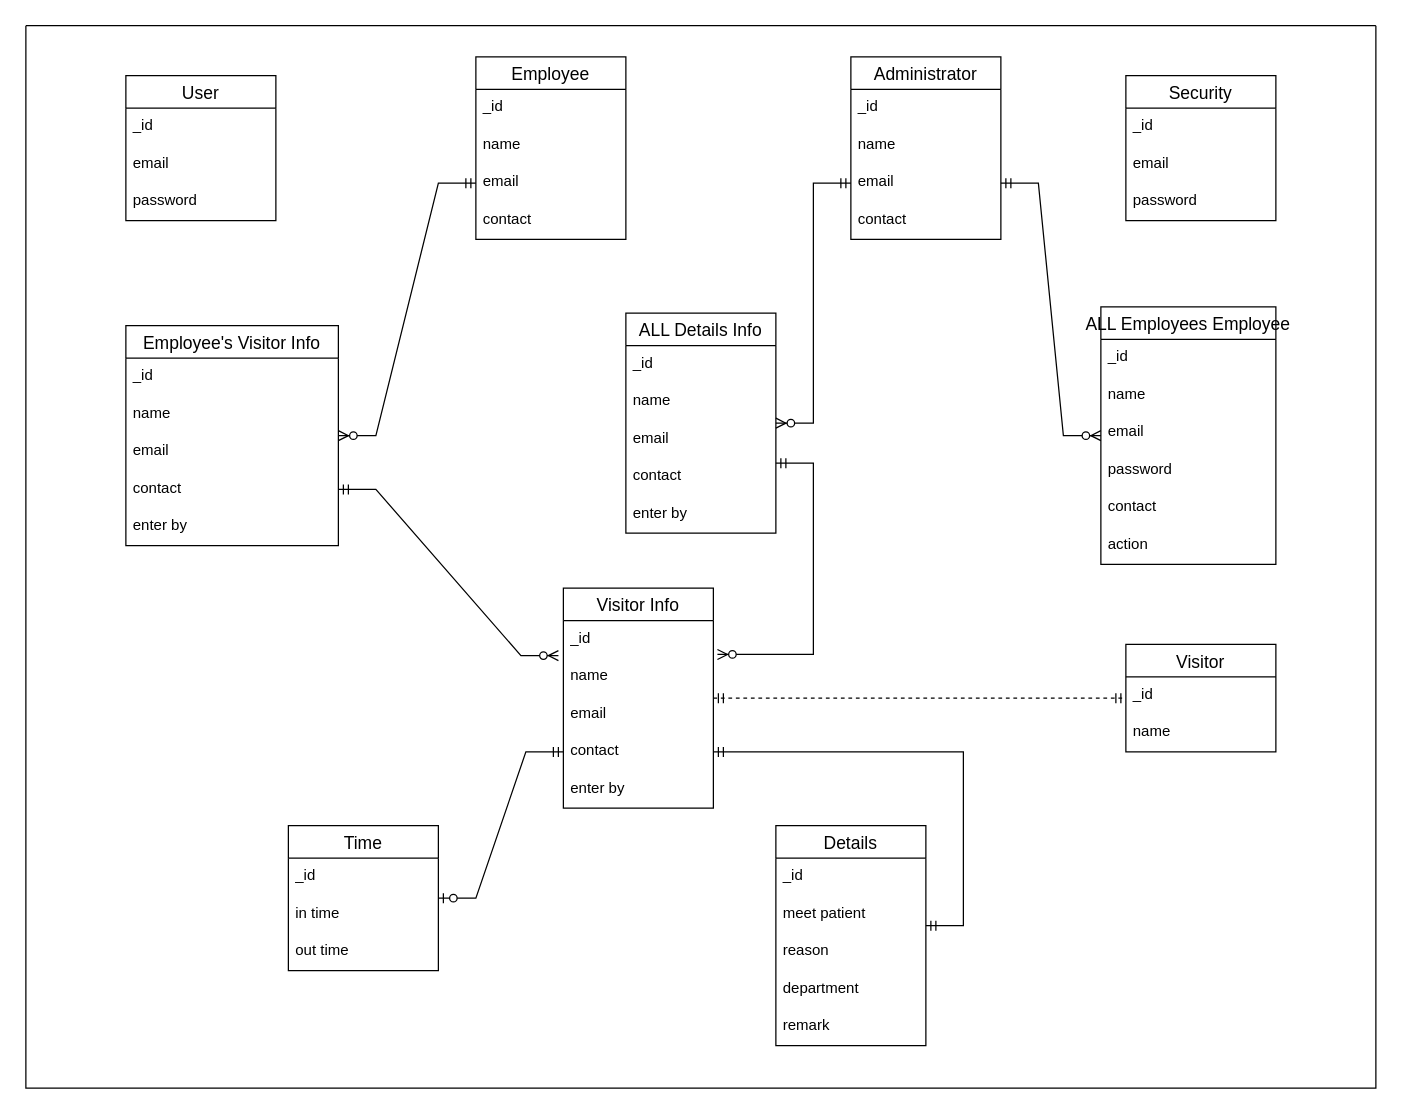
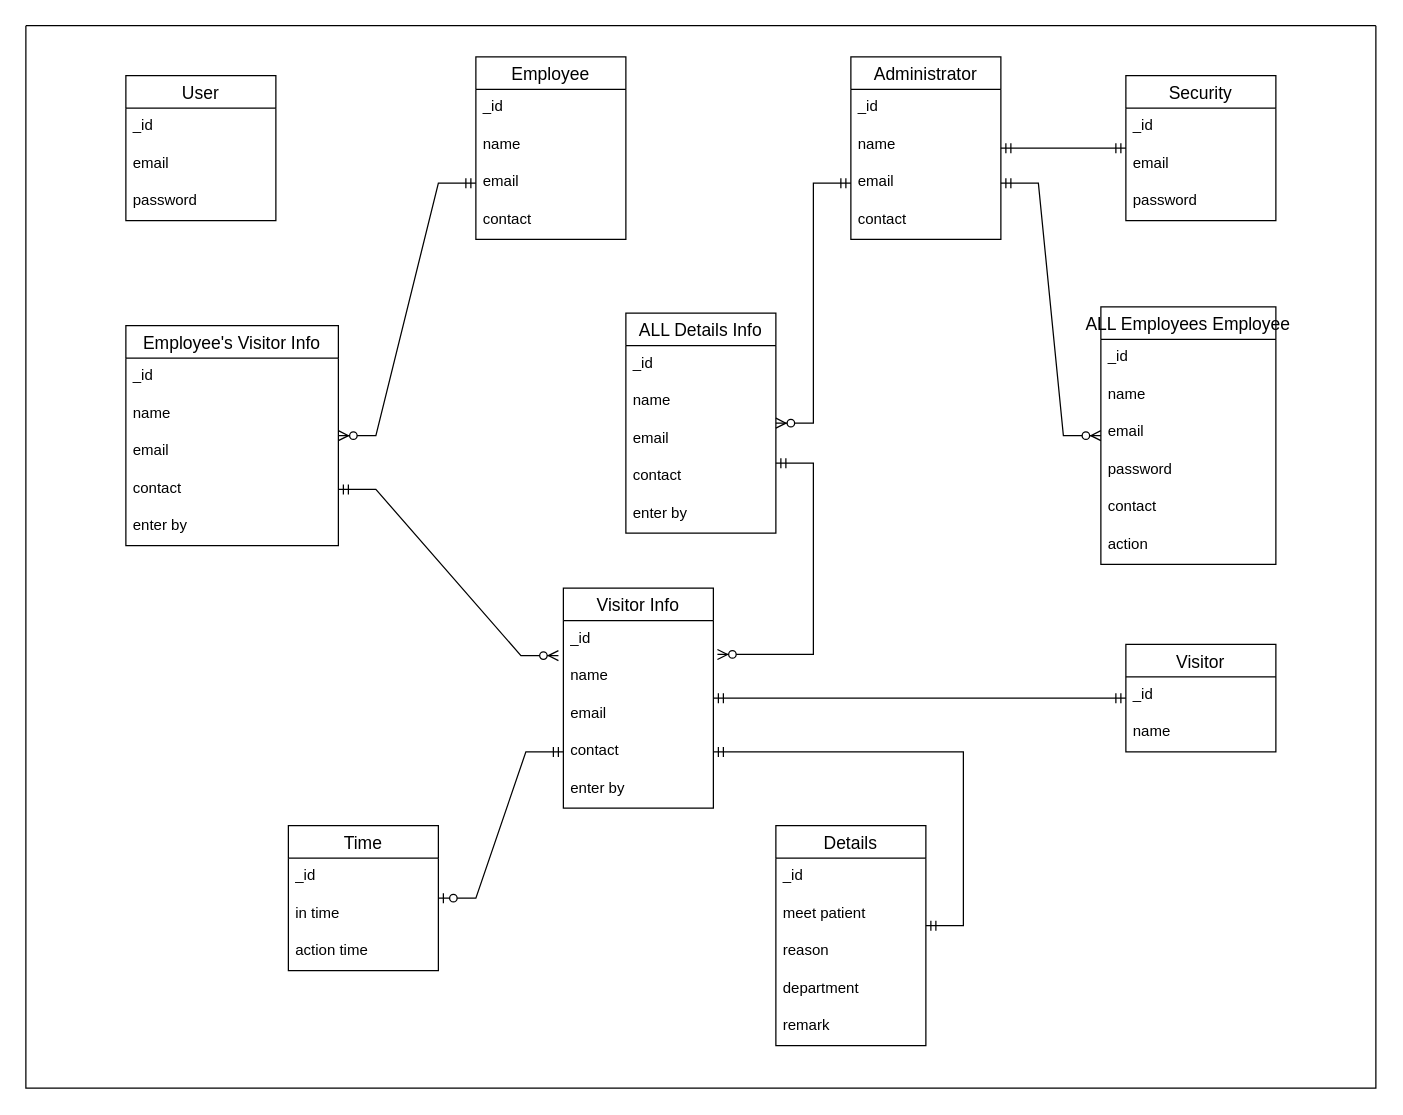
edge "Administrator" -- "Security": added
edge "Visitor Info" -- "Visitor": style dashed -> solid
node "out time": label "out time" -> "action time"
